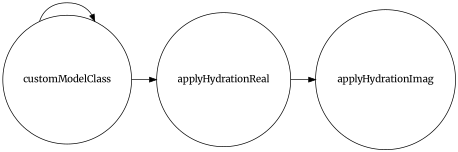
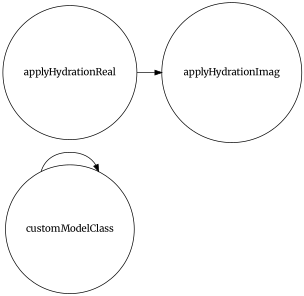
edge "customModelClass" -> "applyHydrationReal": removed
